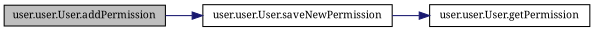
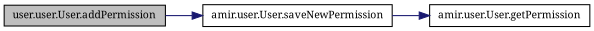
node "user.user.User.saveNewPermission": label "user.user.User.saveNewPermission" -> "amir.user.User.saveNewPermission"
node "user.user.User.getPermission": label "user.user.User.getPermission" -> "amir.user.User.getPermission"
